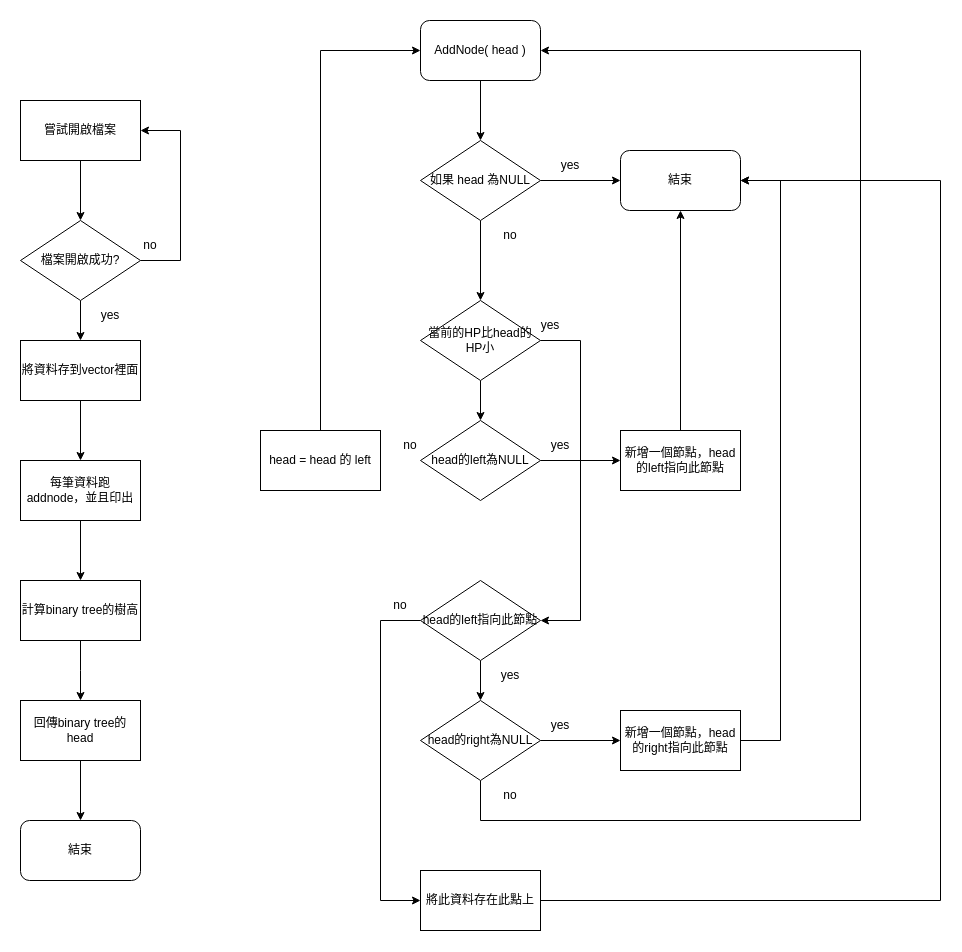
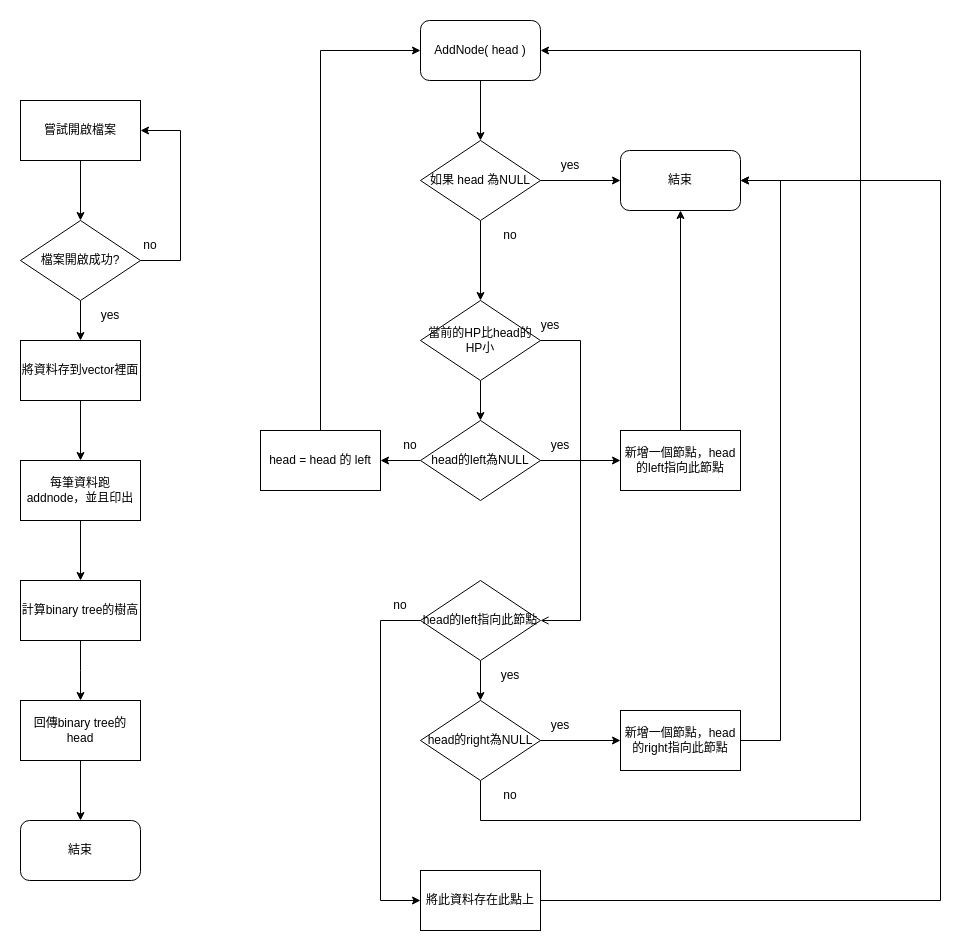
edge "head的left為NULL" -> "head = head 的 left": added
edge "當前的HP比head的HP小" -> "head的left指向此節點": arrowhead classic -> open
